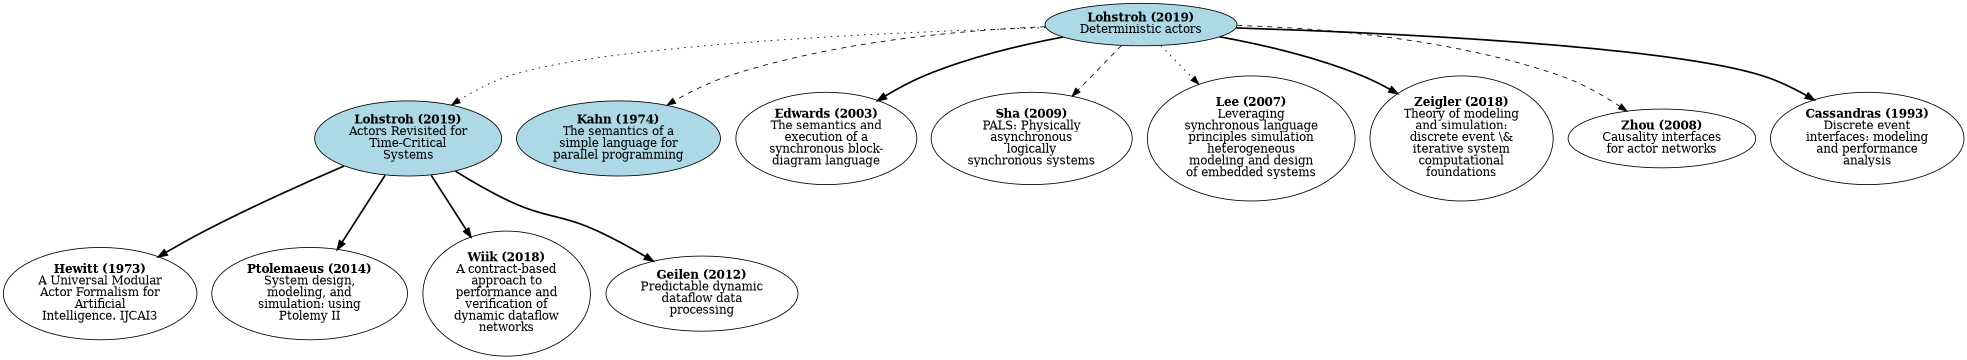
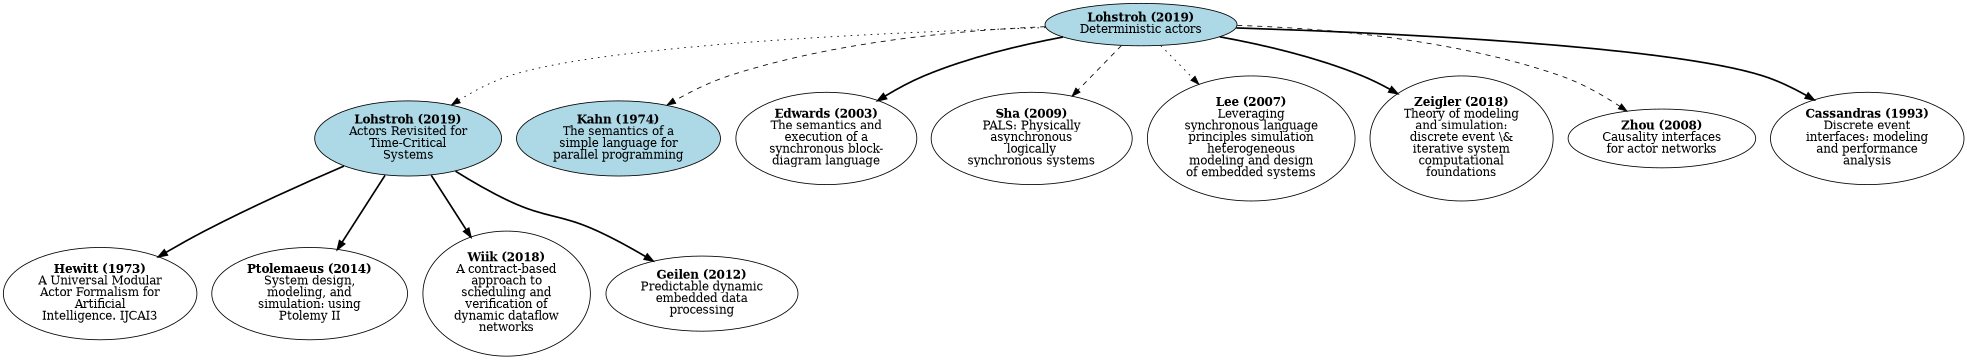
node "Wiik (2018)": text "performance and" -> "scheduling and"
node "Geilen (2012)": text "dataflow data" -> "embedded data"
